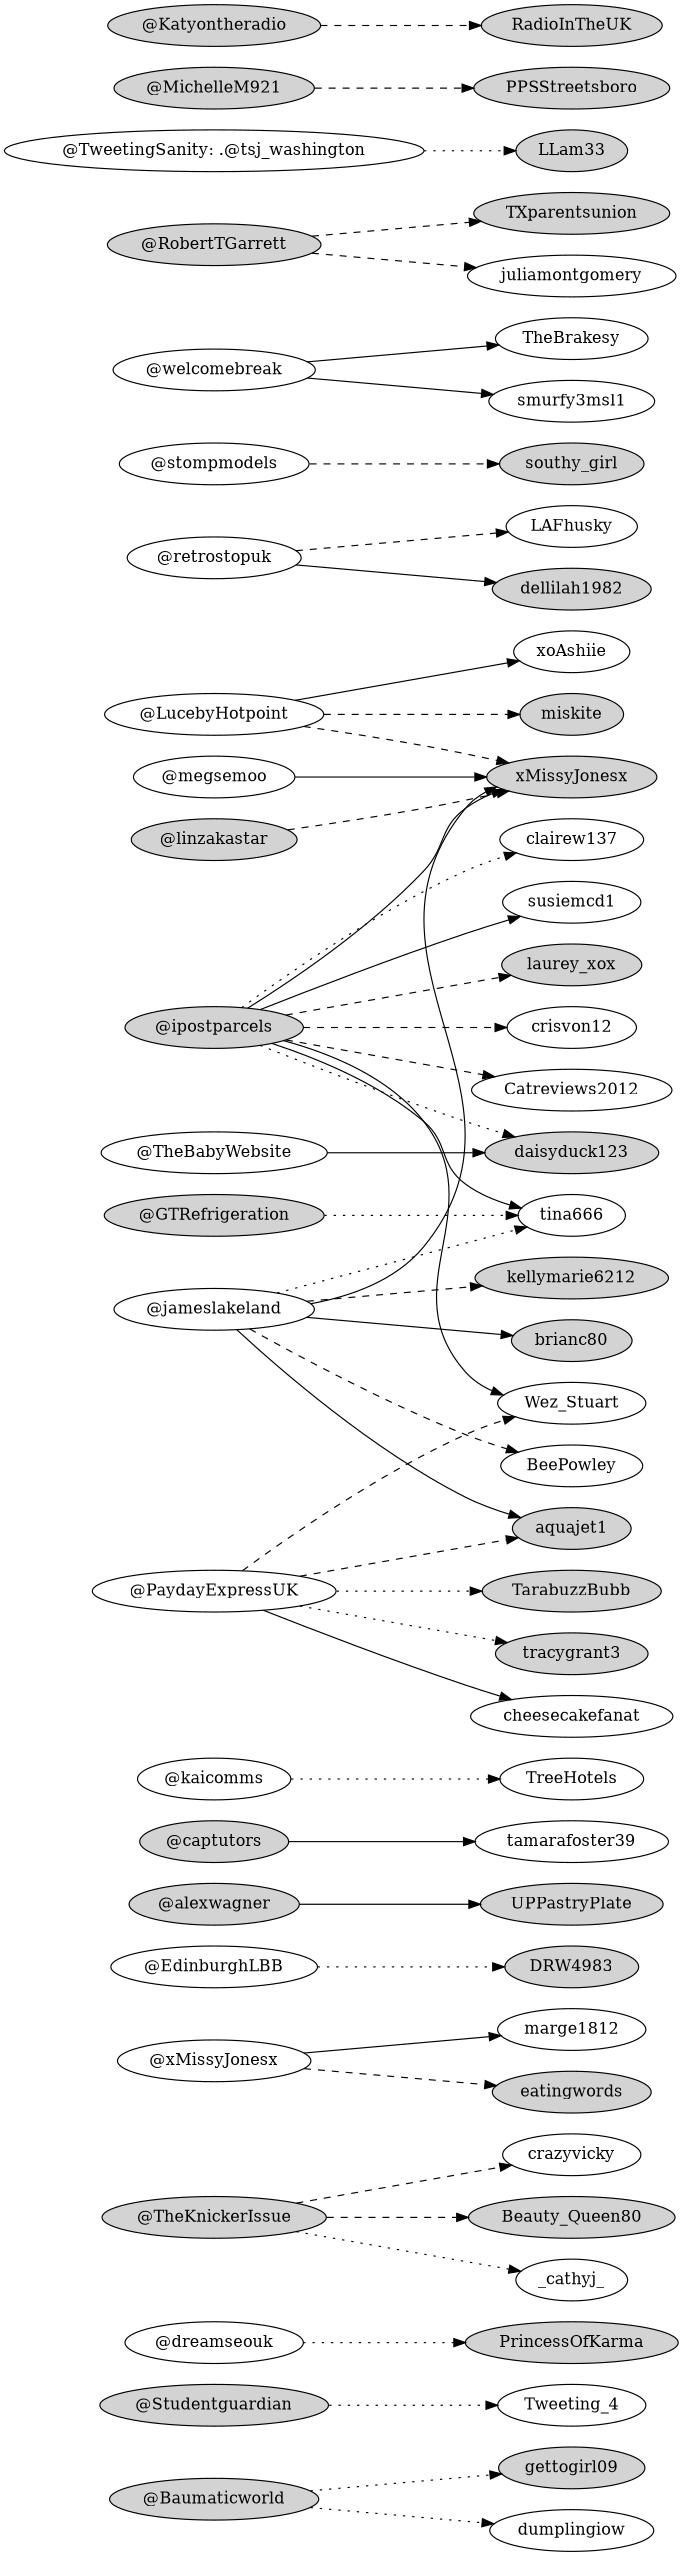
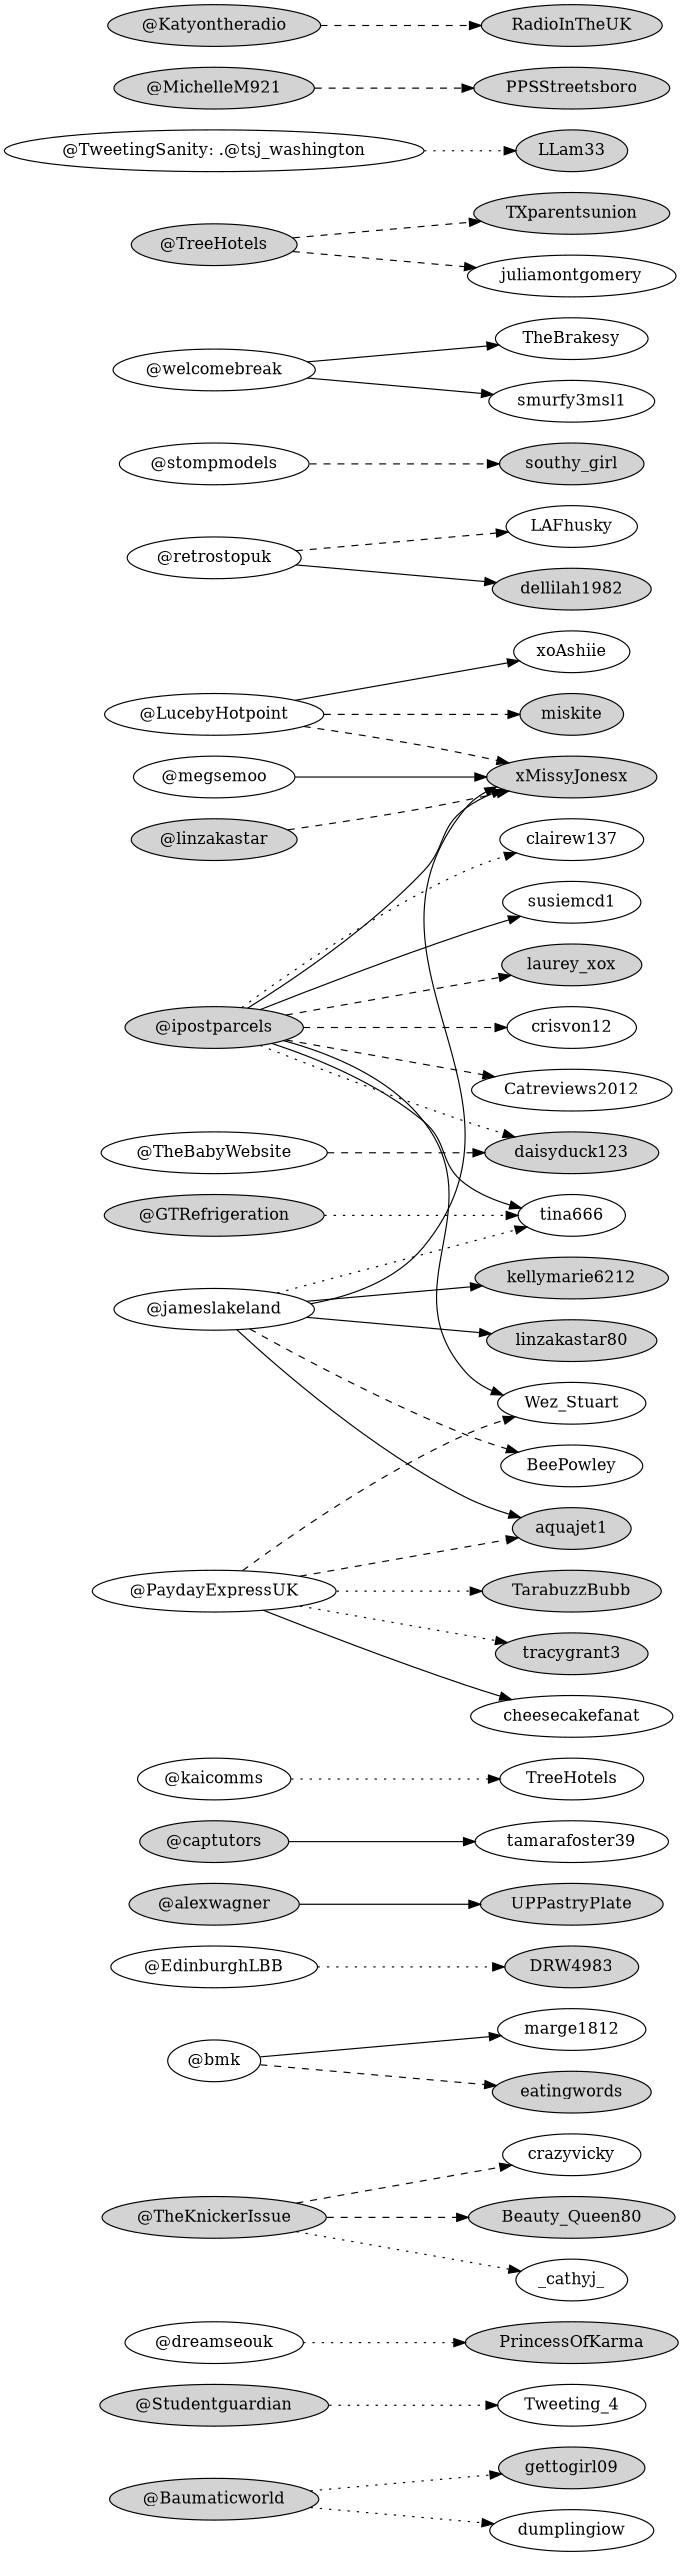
node "@RobertTGarrett": label "@RobertTGarrett" -> "@TreeHotels"
edge "@TheBabyWebsite" -> "daisyduck123": style solid -> dashed
edge "@jameslakeland" -> "kellymarie6212": style dashed -> solid
node "brianc80": label "brianc80" -> "linzakastar80"
node "@xMissyJonesx": label "@xMissyJonesx" -> "@bmk"
